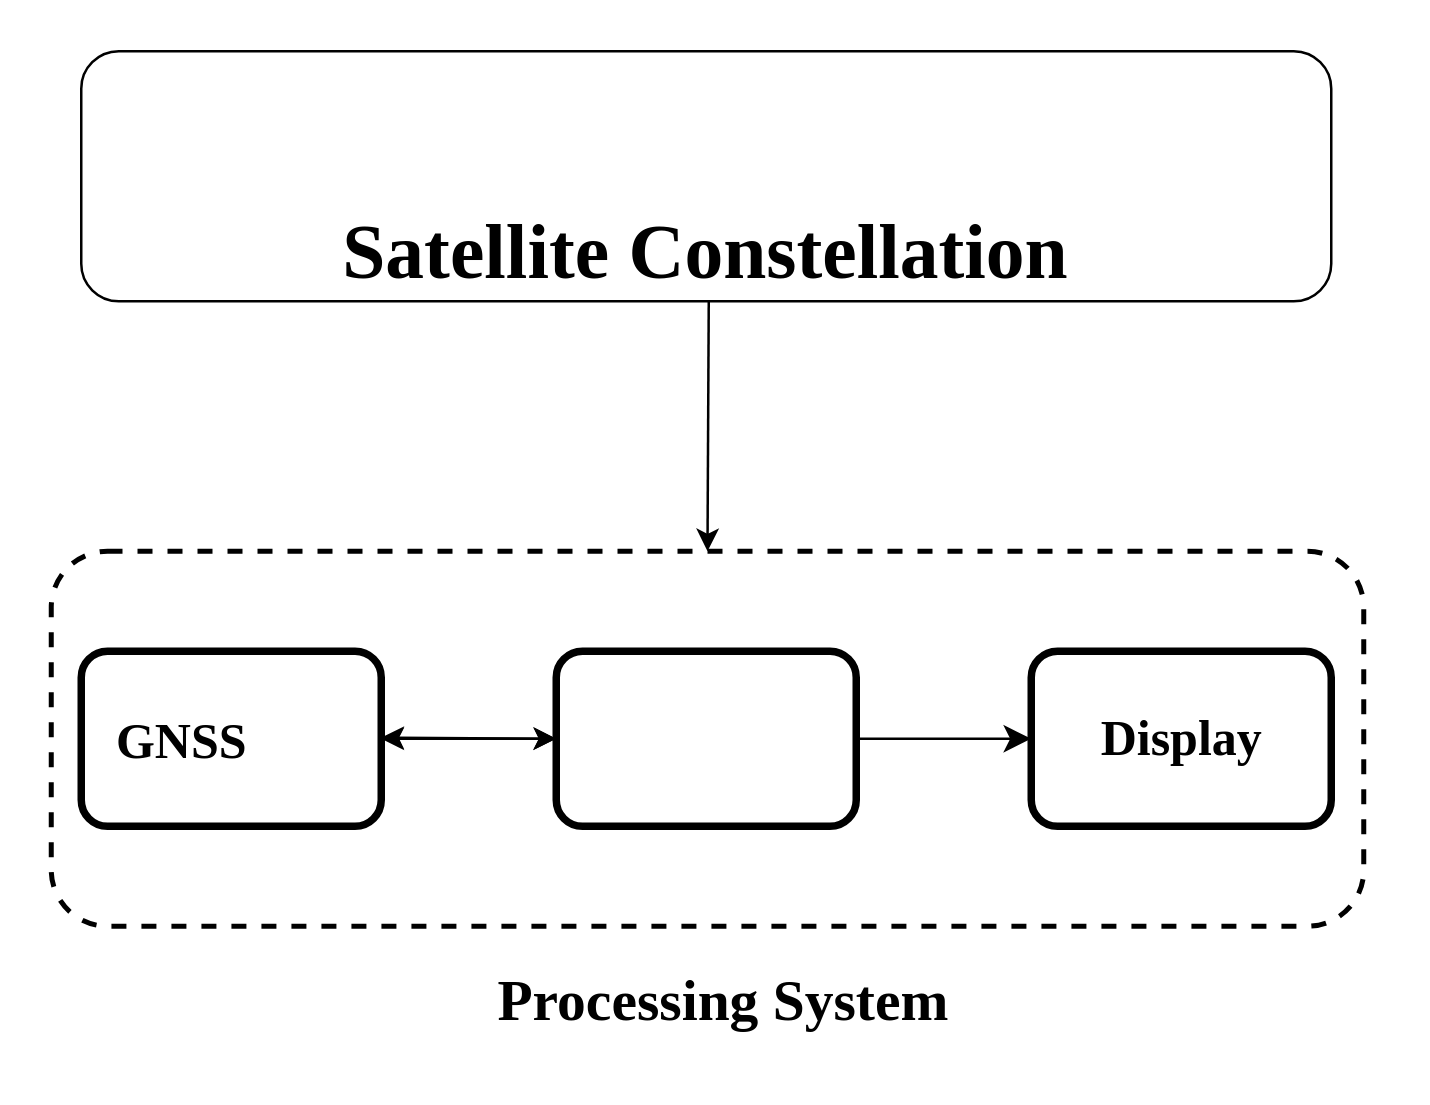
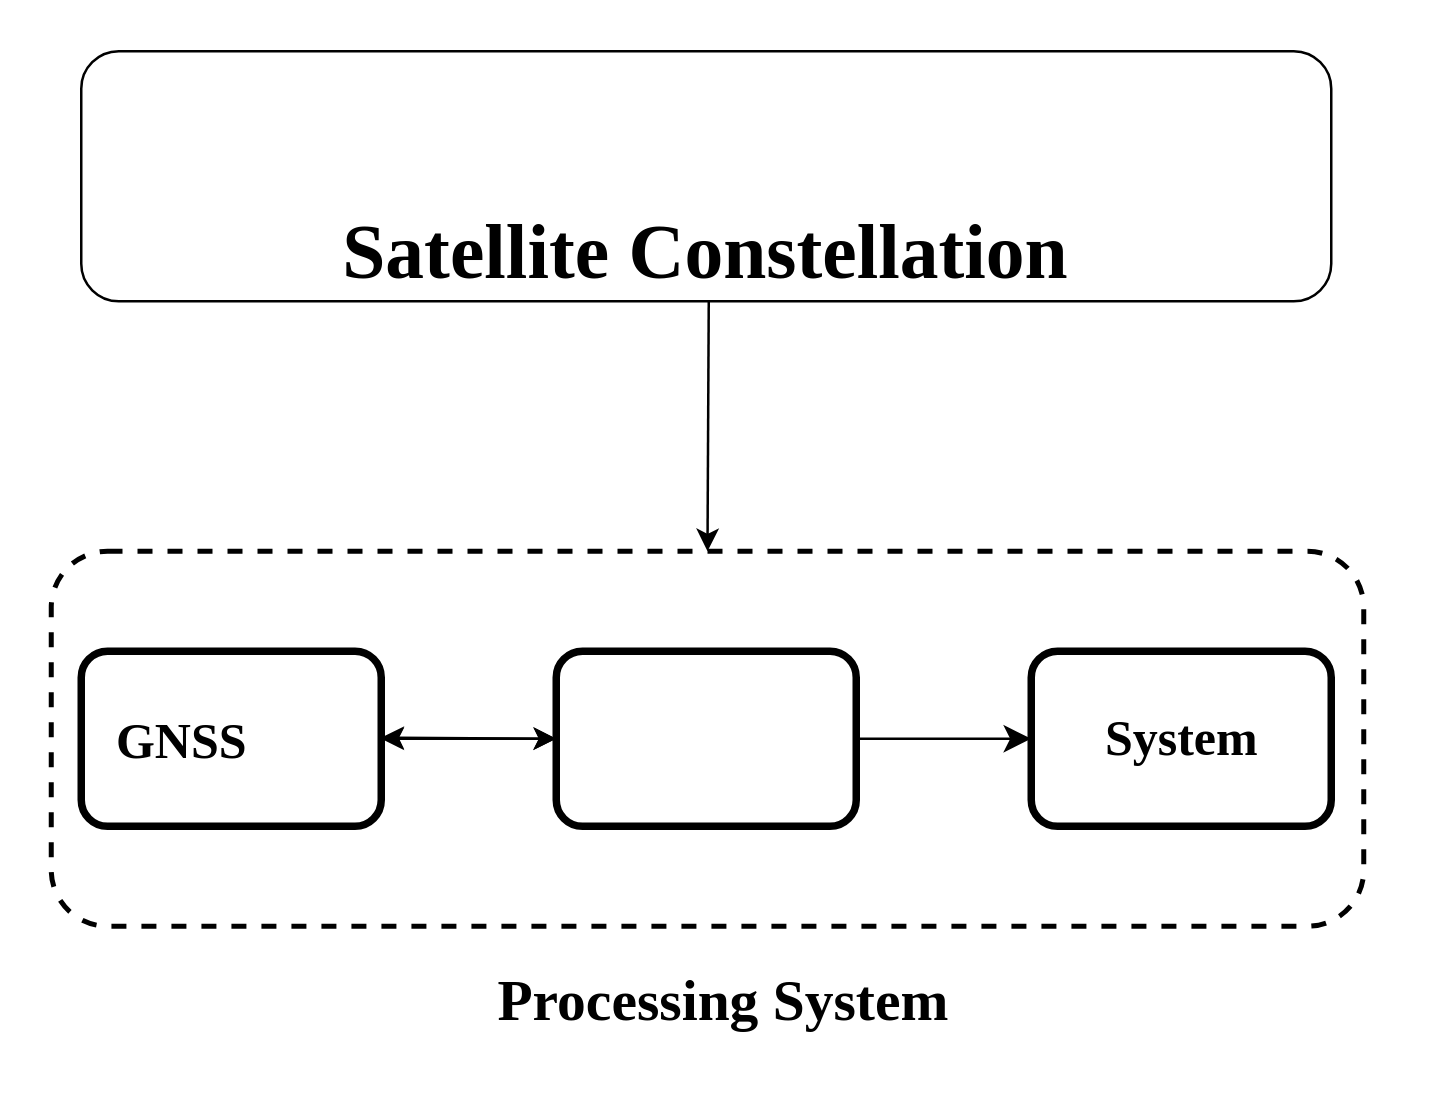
node "Display": label "Display" -> "System"
